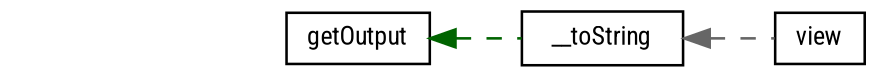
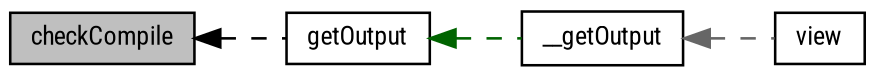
node "checkCompile": added
node "__toString": label "__toString" -> "__getOutput"
